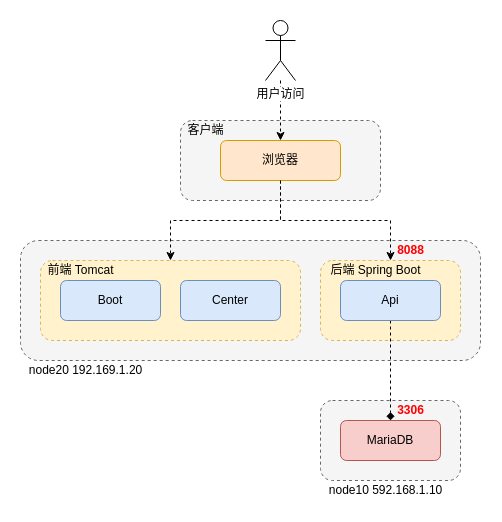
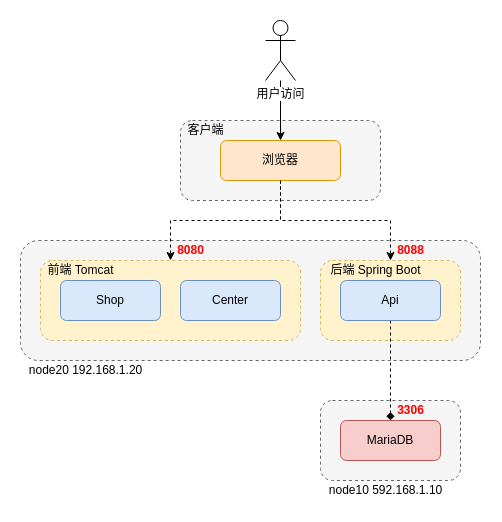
edge "用户访问" -> "浏览器": style dashed -> solid
node "8080": added
node "Boot": label "Boot" -> "Shop"
node "node20 192.169.1.20": label "node20 192.169.1.20" -> "node20 192.168.1.20"
